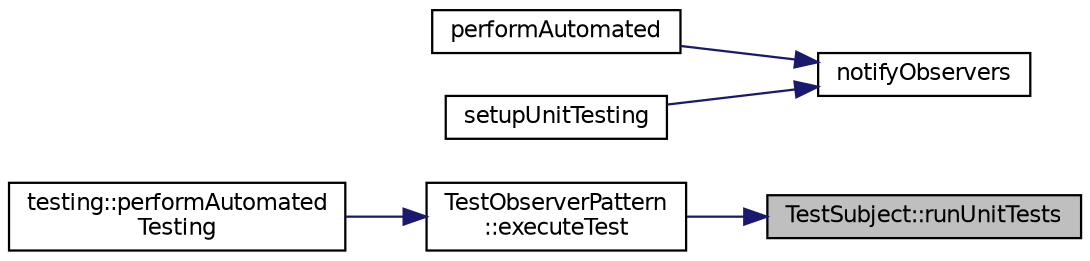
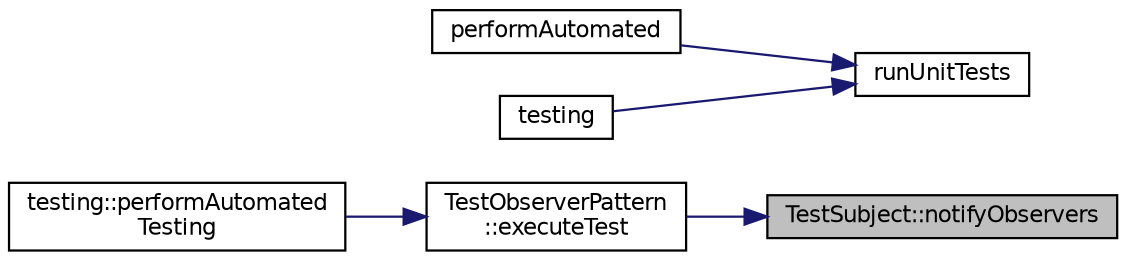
node "notifyObservers": label "notifyObservers" -> "runUnitTests"
node "setupUnitTesting": label "setupUnitTesting" -> "testing"
node "TestSubject::runUnitTests": label "TestSubject::runUnitTests" -> "TestSubject::notifyObservers"
